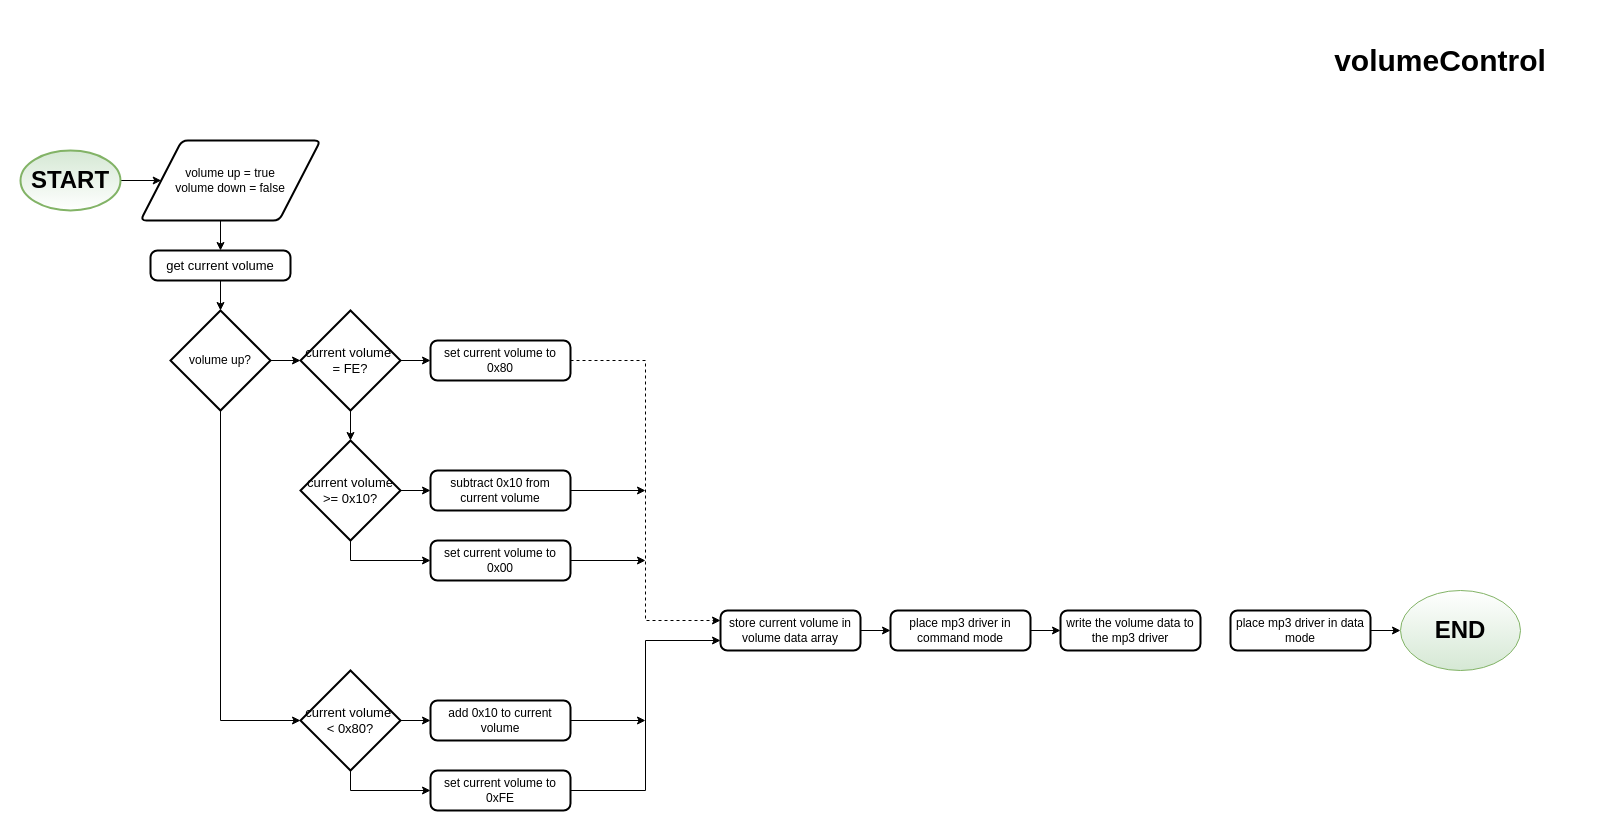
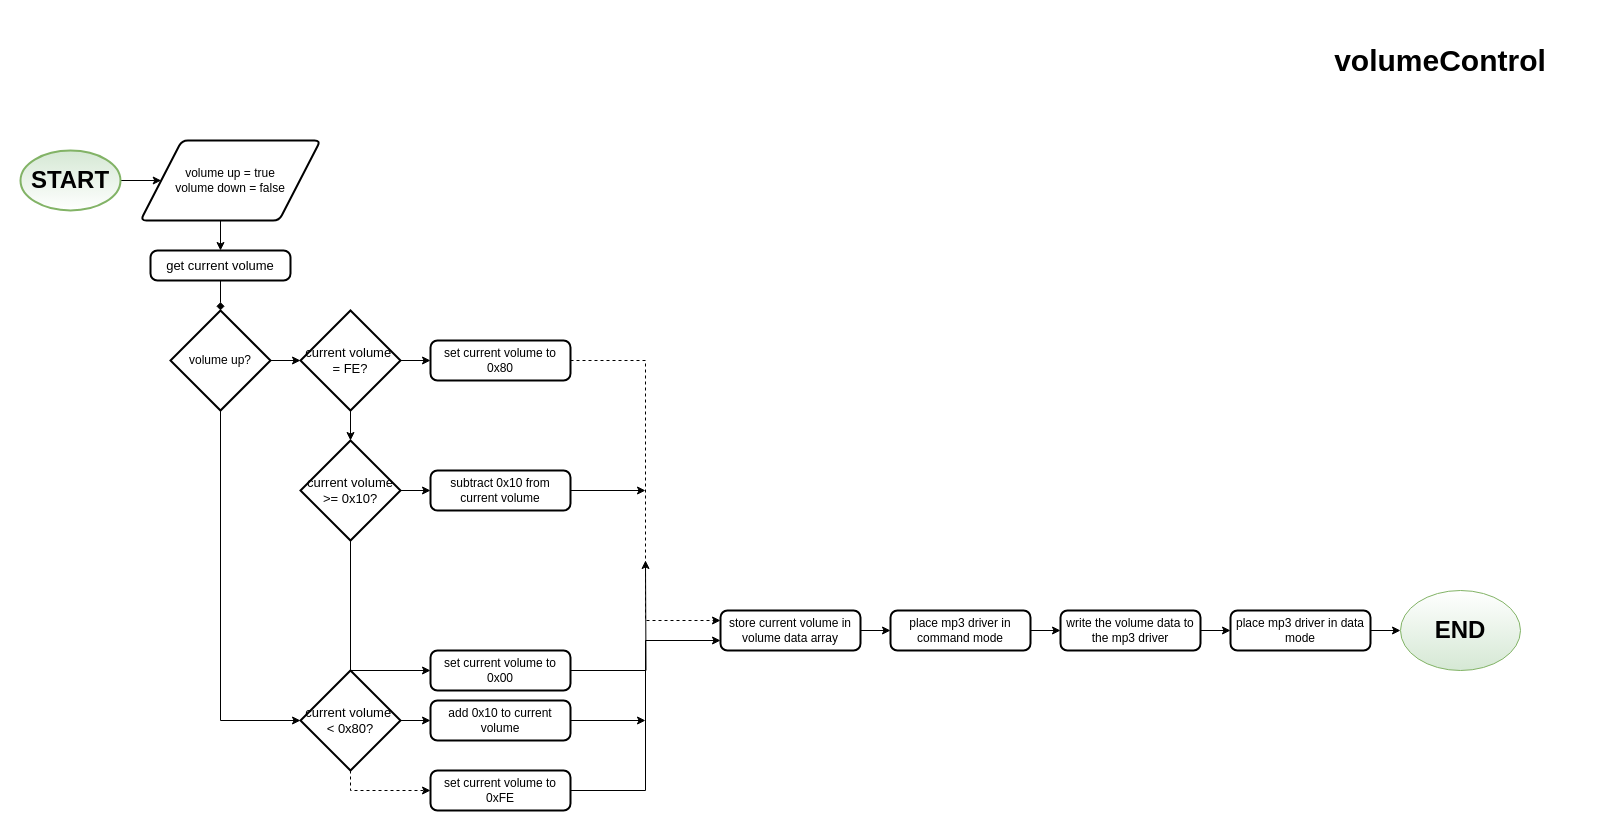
edge "get current volume" -> "volume up?": arrowhead classic -> diamond
node "set current volume to 0x00": moved (501, 561) -> (501, 671)
edge "write the volume data to the mp3 driver" -> "place mp3 driver in data mode": added
edge "current volume < 0x80?" -> "set current volume to 0xFE": style solid -> dashed
